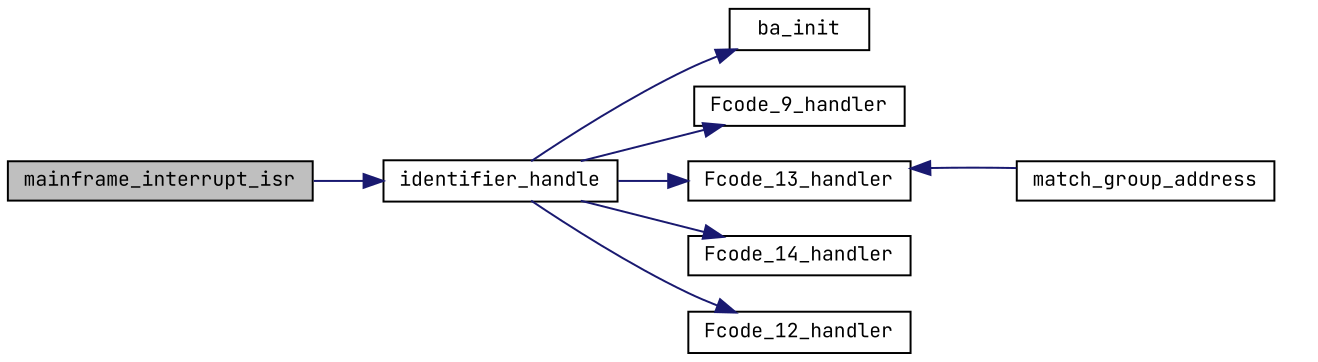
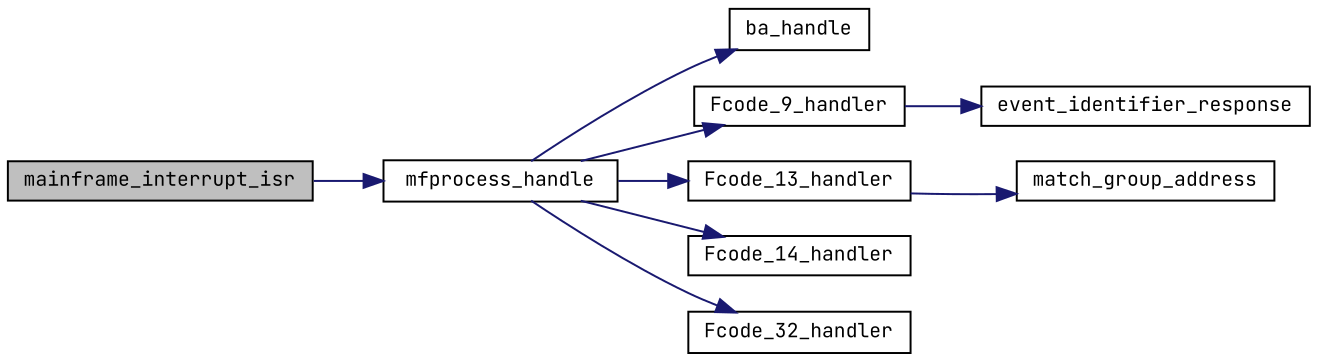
node "ba_init": label "ba_init" -> "ba_handle"
node "event_identifier_response": added
edge "match_group_address" -> "Fcode_13_handler": reversed
node "identifier_handle": label "identifier_handle" -> "mfprocess_handle"
node "Fcode_12_handler": label "Fcode_12_handler" -> "Fcode_32_handler"
